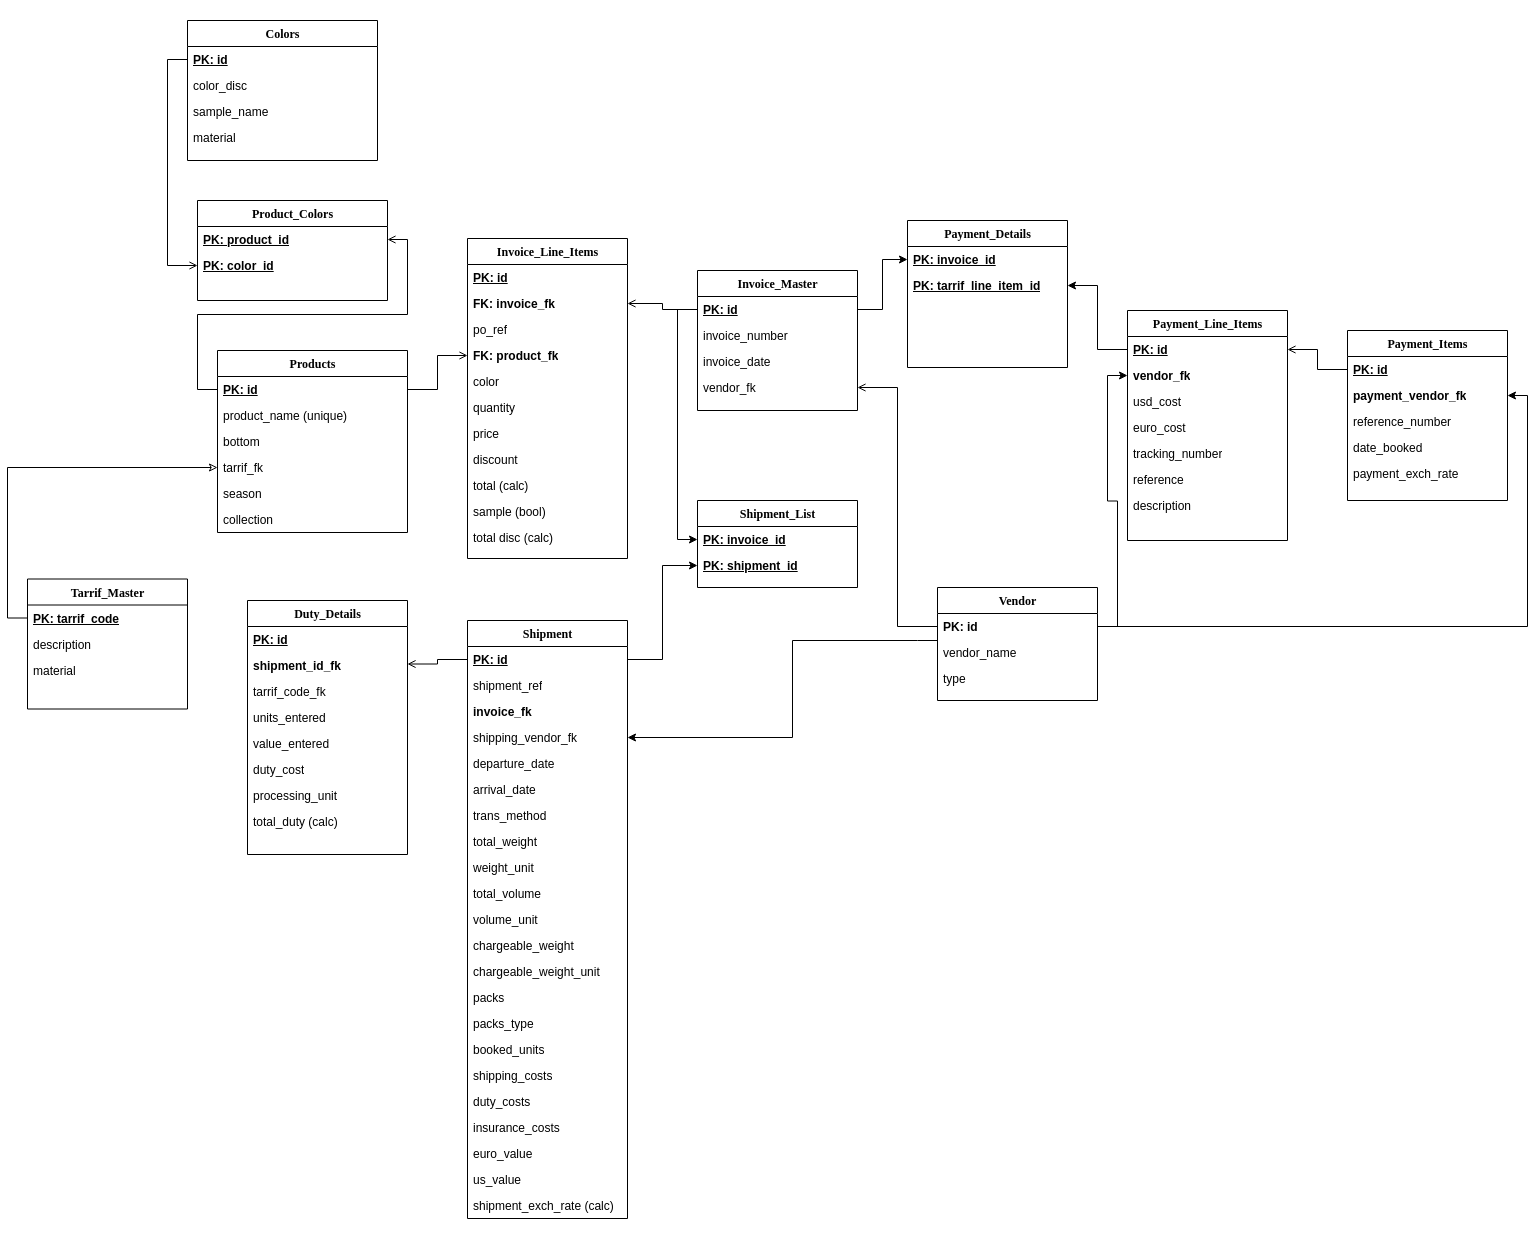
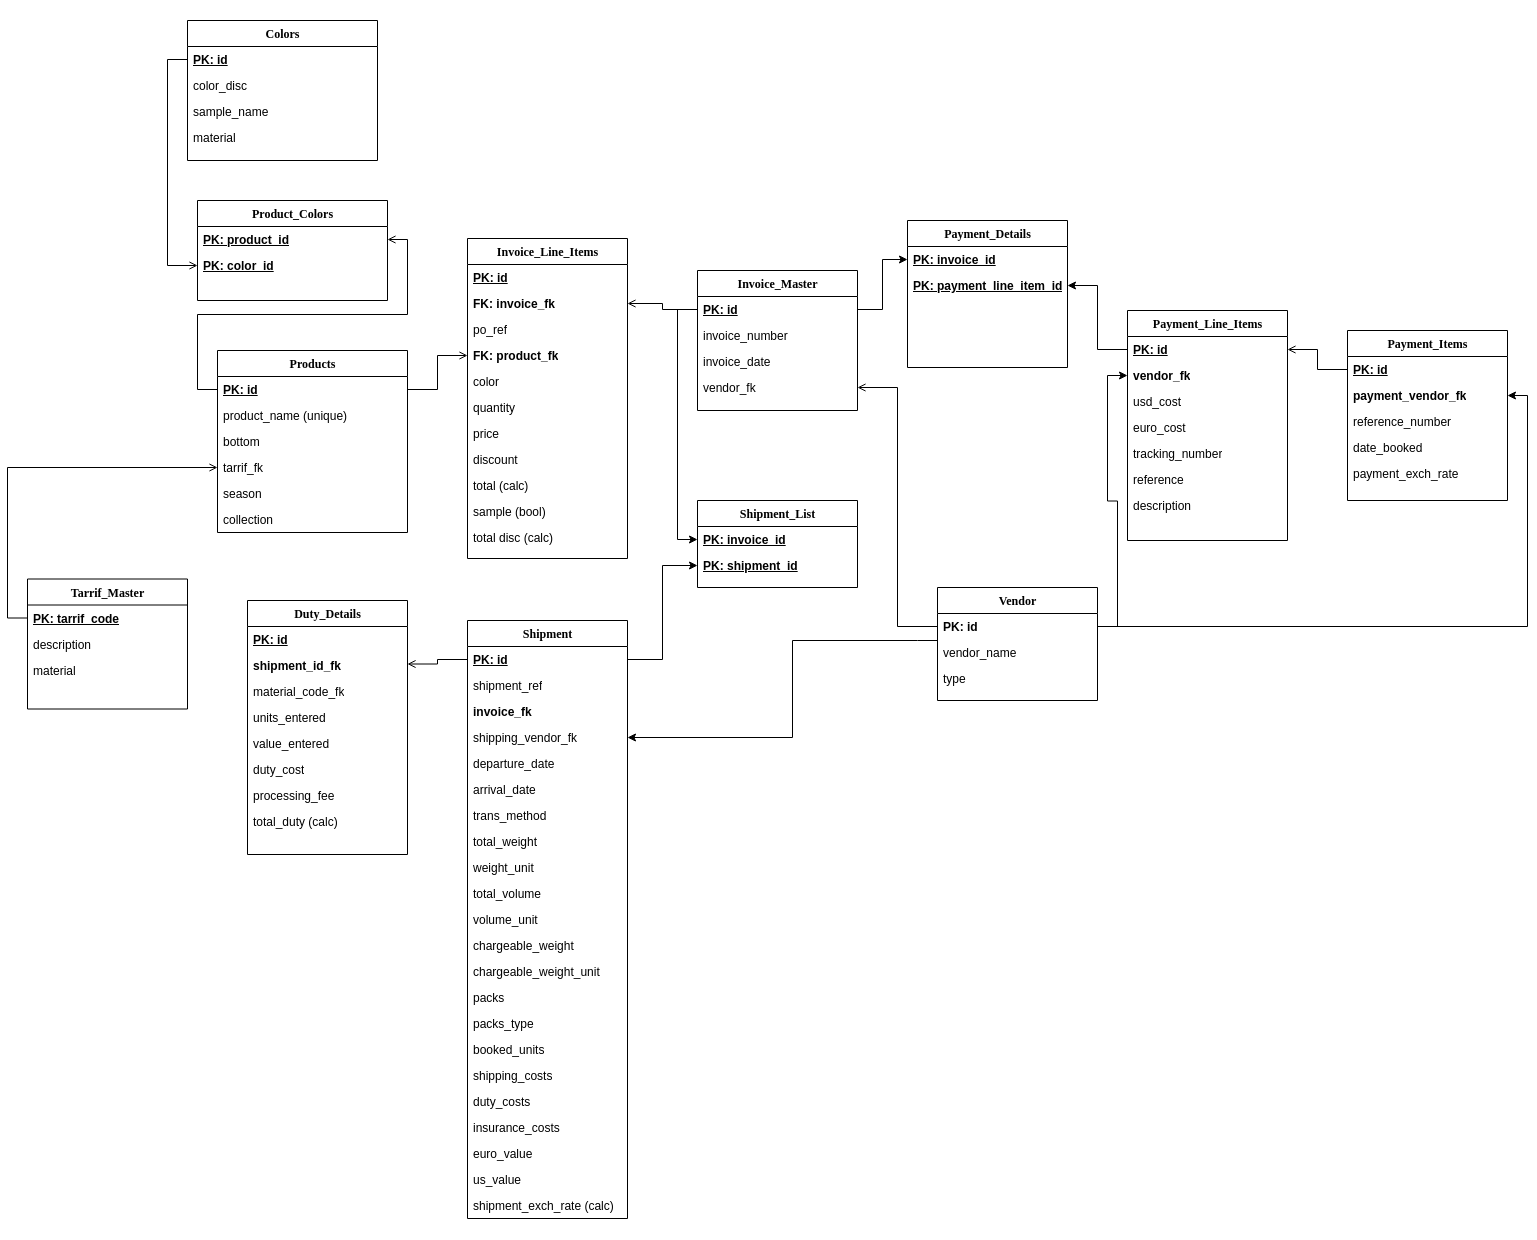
node "PK: tarrif_line_item_id": label "PK: tarrif_line_item_id" -> "PK: payment_line_item_id"
edge "PK: tarrif_code" -> "tarrif_fk": arrowhead classic -> open
node "tarrif_code_fk": label "tarrif_code_fk" -> "material_code_fk"
node "processing_unit": label "processing_unit" -> "processing_fee"
